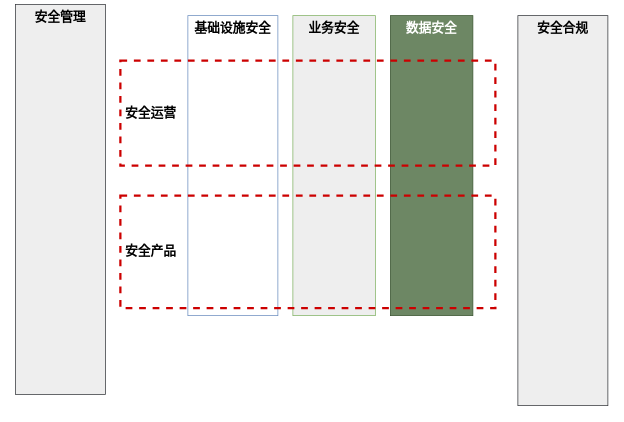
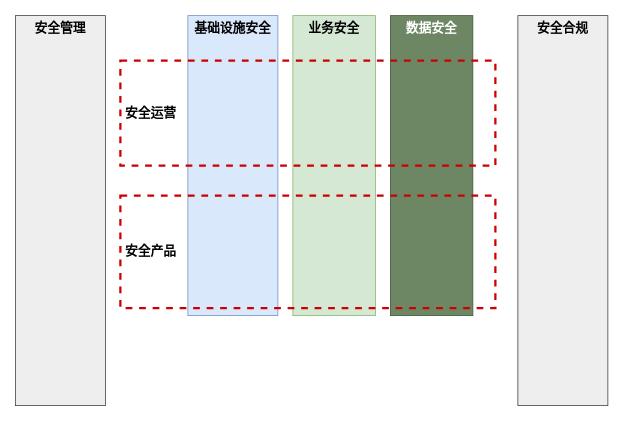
node "基础设施安全": fillcolor #ffffff -> #dae8fc
node "业务安全": fillcolor #eeeeee -> #d5e8d4
node "安全管理": moved (60, 199) -> (60, 210)
